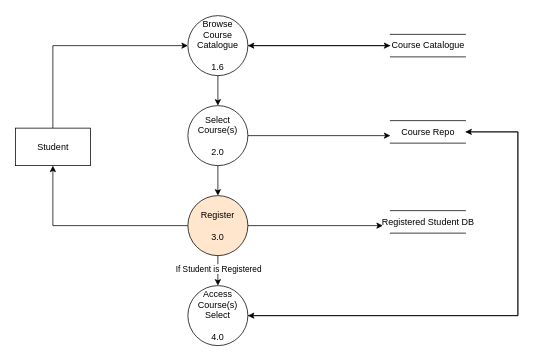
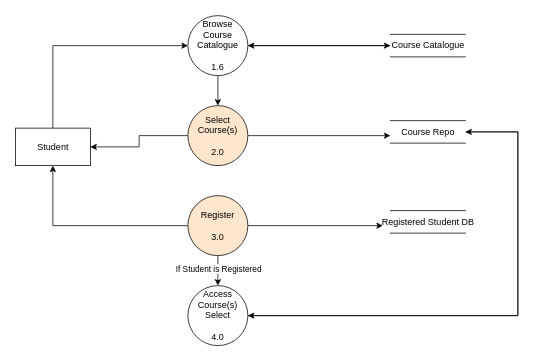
node "Select Course(s) 2.0": fillcolor #ffffff -> #ffe6cc
edge "Select Course(s) 2.0" -> "Register 3.0": now "Select Course(s) 2.0" -> "Student"
